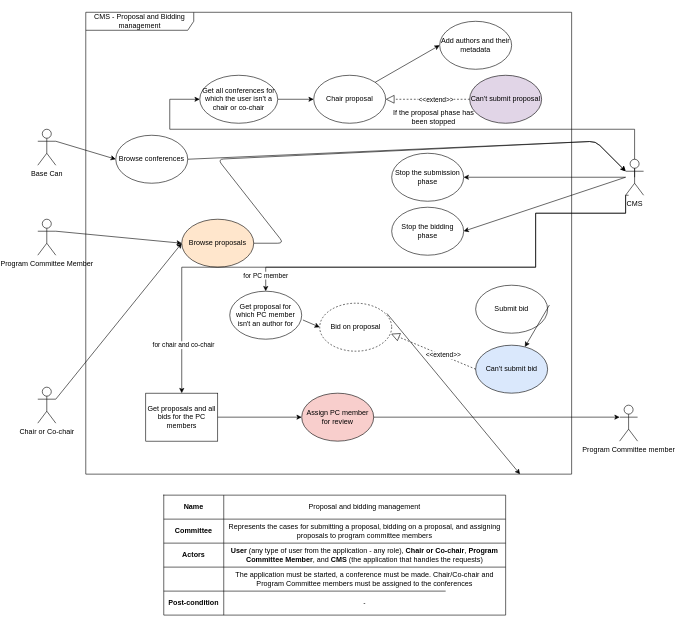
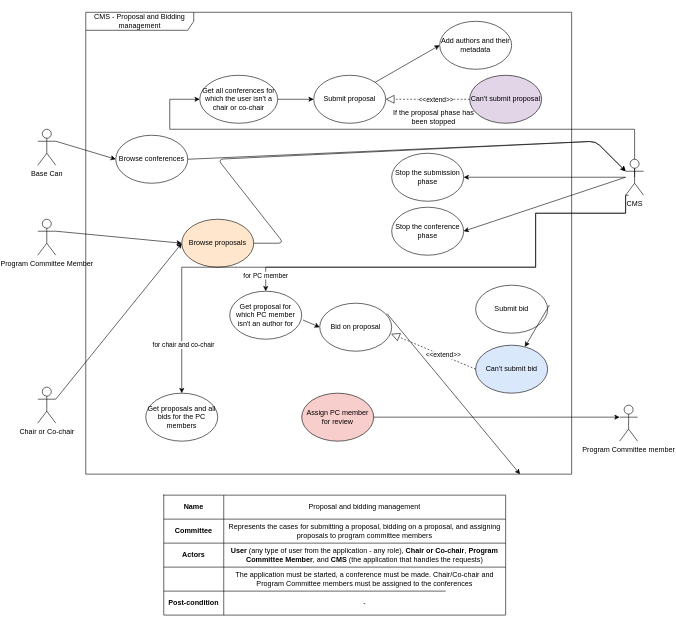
node "Chair proposal": label "Chair proposal" -> "Submit proposal"
node "Stop the bidding phase": label "Stop the bidding phase" -> "Stop the conference phase"
node "Bid on proposal": style dashed -> solid
node "Get proposals and all bids for the PC members": shape rectangle -> ellipse
edge "Get proposals and all bids for the PC members" -> "Assign PC member for review": removed
